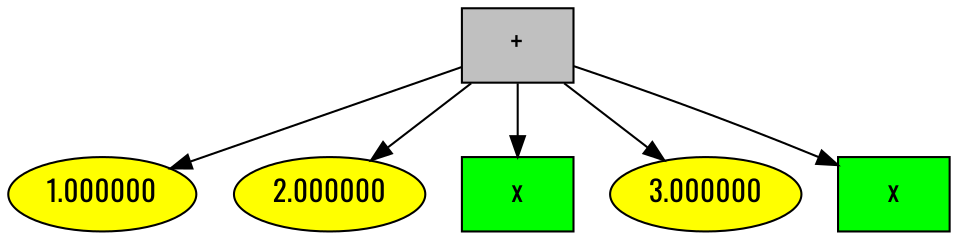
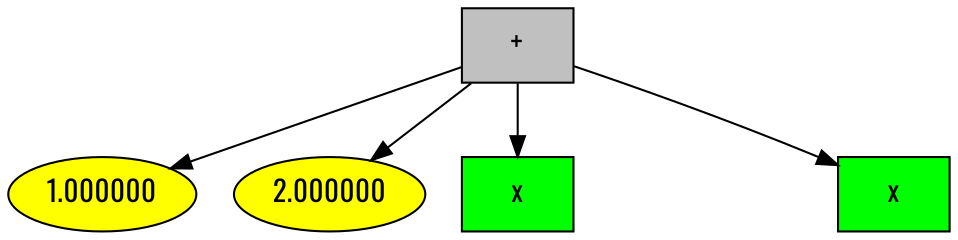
node "3.000000": removed
